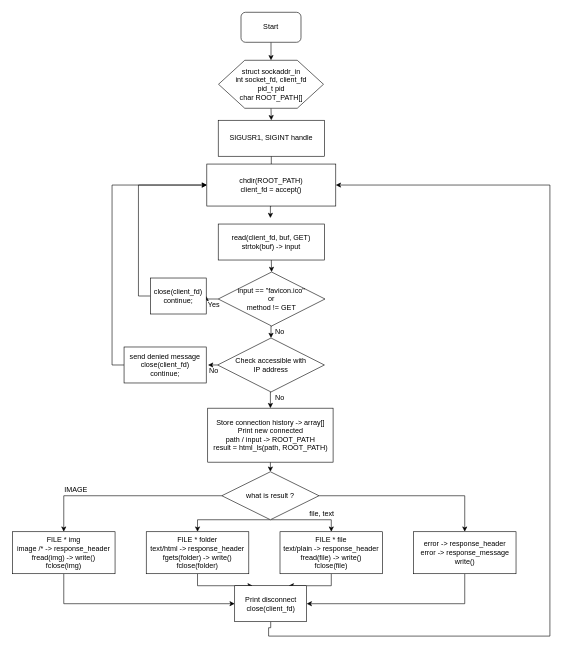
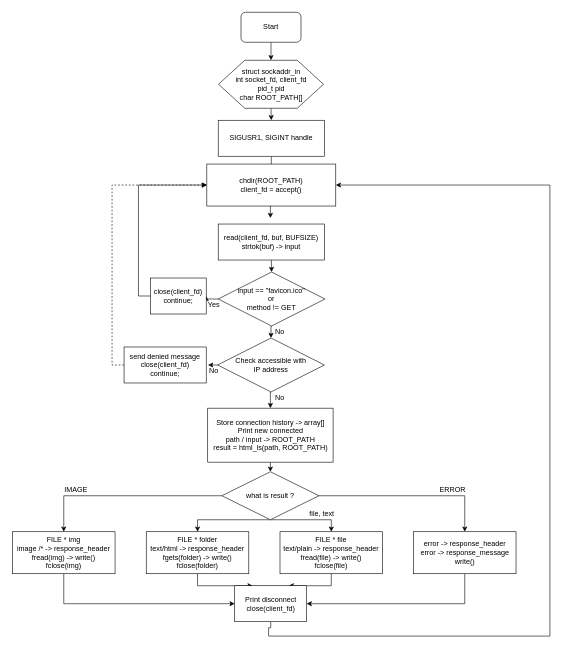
node "read(client_fd, buf, GET) strtok(buf) -> input": label "read(client_fd, buf, GET) strtok(buf) -> input" -> "read(client_fd, buf, BUFSIZE) strtok(buf) -> input"
edge "send denied message close(client_fd) continue;" -> "chdir(ROOT_PATH) client_fd = accept()": style solid -> dashed
node "ERROR": added
